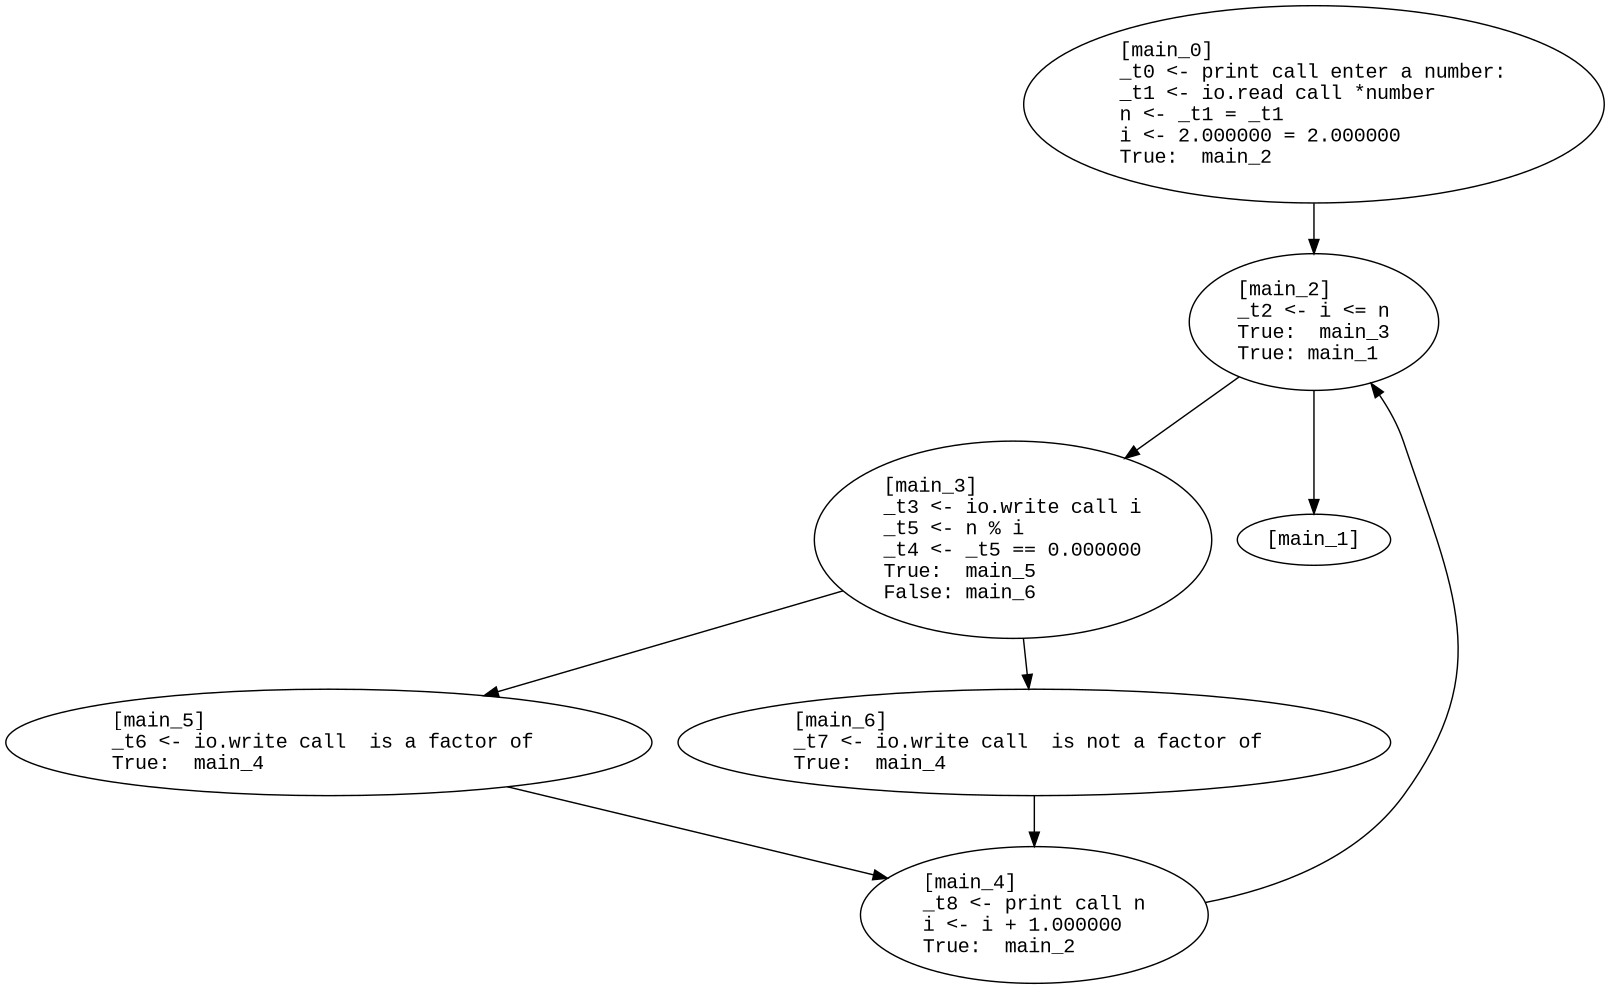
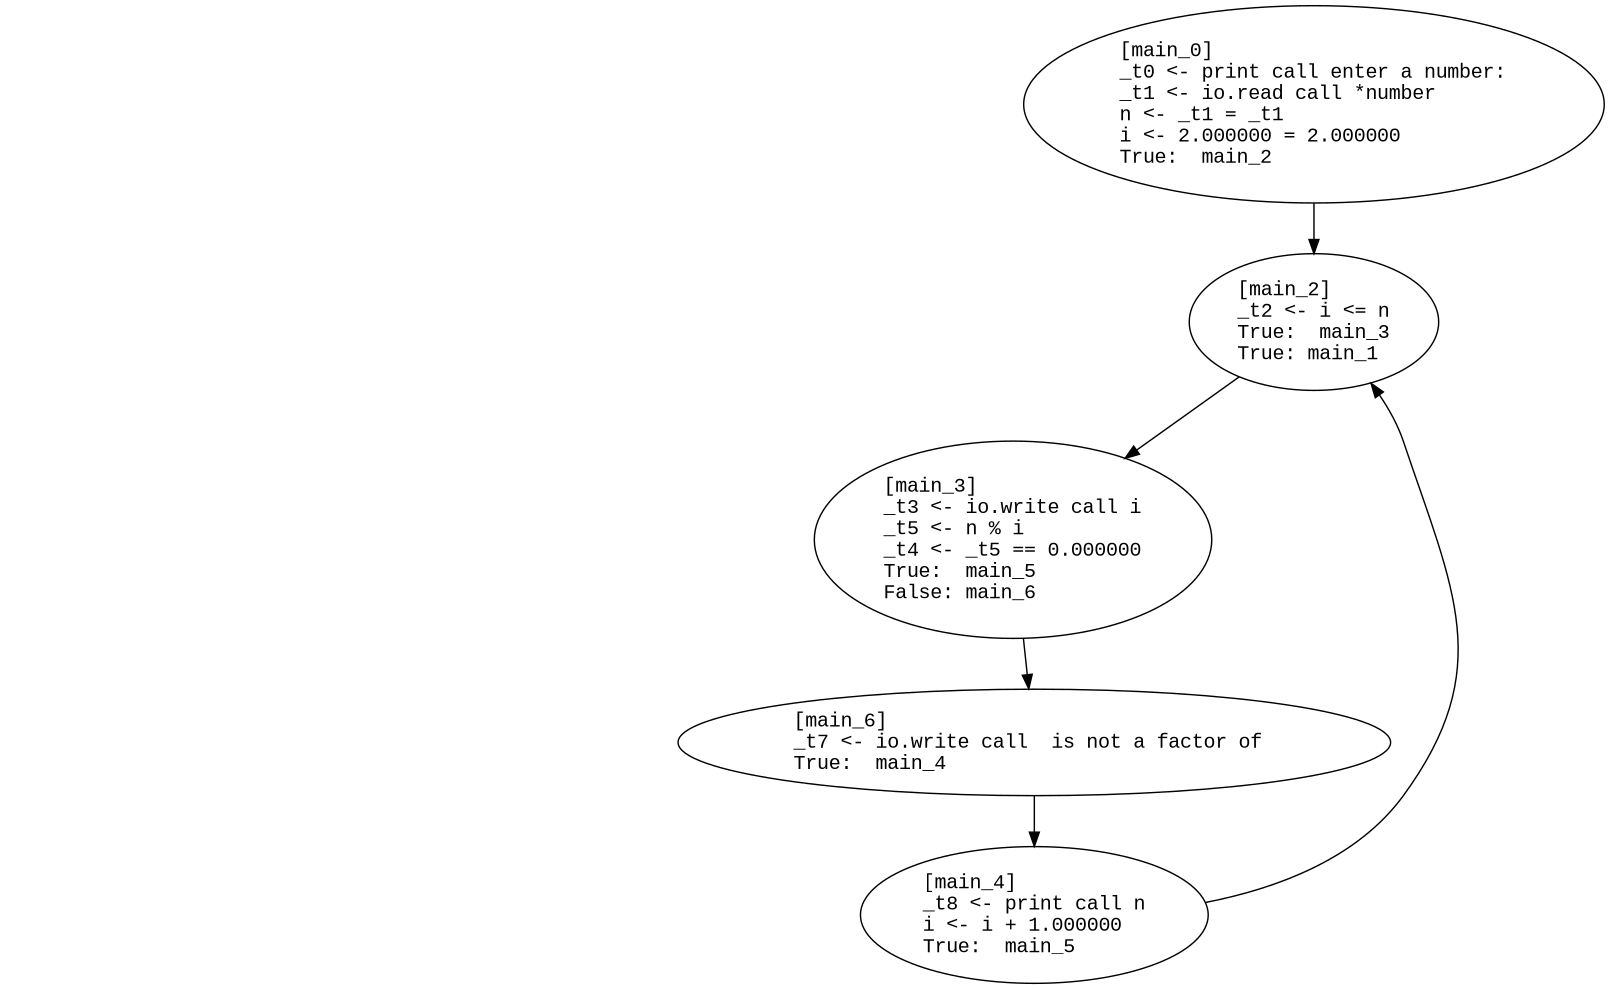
node "[main_1]": removed
node "[main_5] _t6 <- io.write call  is a factor of True:  main_4": removed
node "[main_4] _t8 <- print call n i <- i + 1.000000 True:  main_2": label "[main_4] _t8 <- print call n i <- i + 1.000000 True:  main_2" -> "[main_4] _t8 <- print call n i <- i + 1.000000 True:  main_5"
